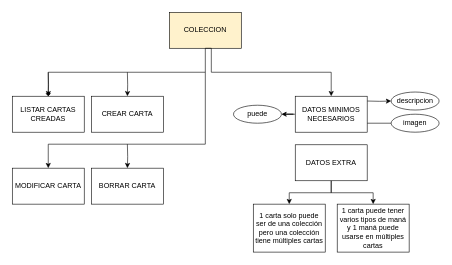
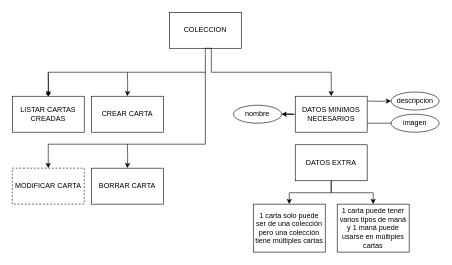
node "COLECCION": fillcolor #fff2cc -> #ffffff
node "puede": label "puede" -> "nombre"
node "MODIFICAR CARTA": style solid -> dashed
